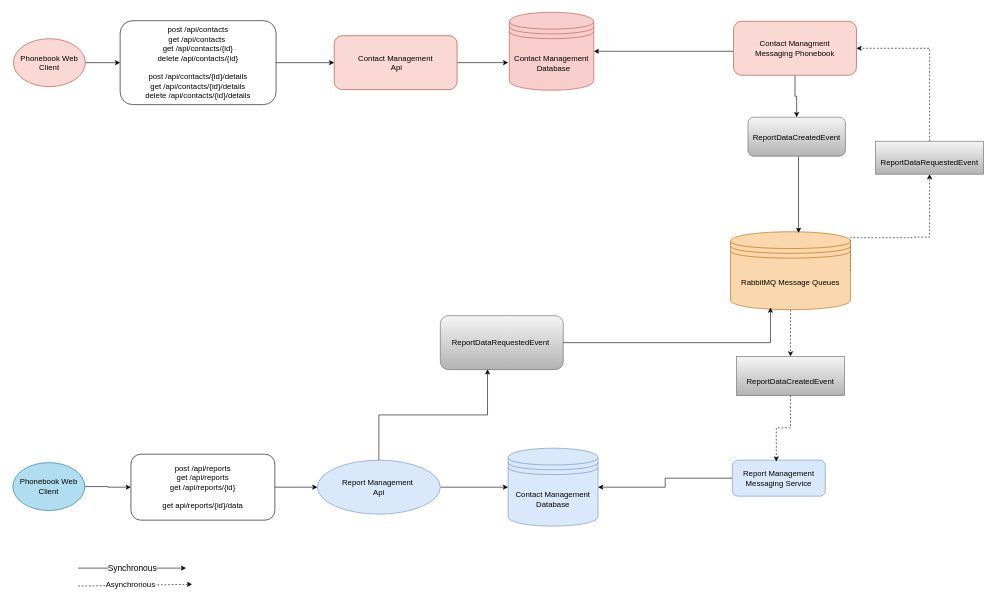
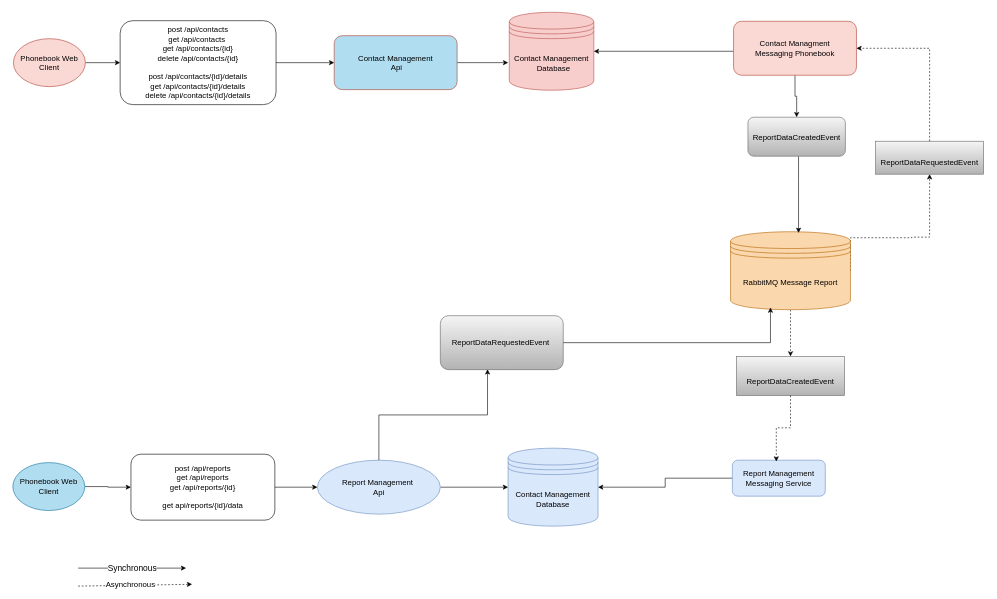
node "Contact Management Api": fillcolor #fad9d5 -> #b1ddf0
node "RabbitMQ Message Queues": label "RabbitMQ Message Queues" -> "RabbitMQ Message Report"
